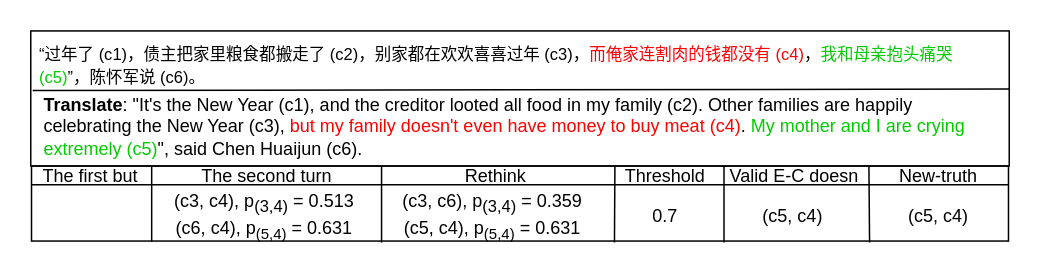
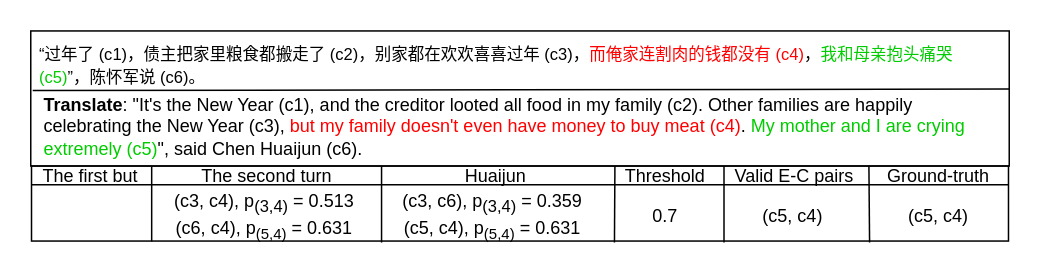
node "Rethink": label "Rethink" -> "Huaijun"
node "Valid E-C doesn": label "Valid E-C doesn" -> "Valid E-C pairs"
node "New-truth": label "New-truth" -> "Ground-truth"
